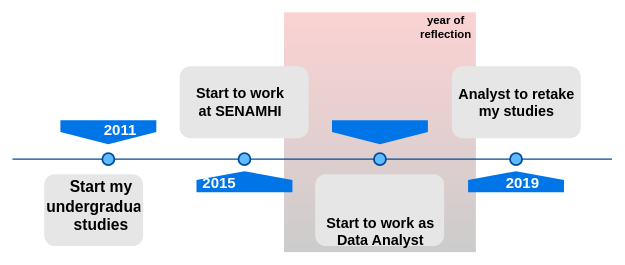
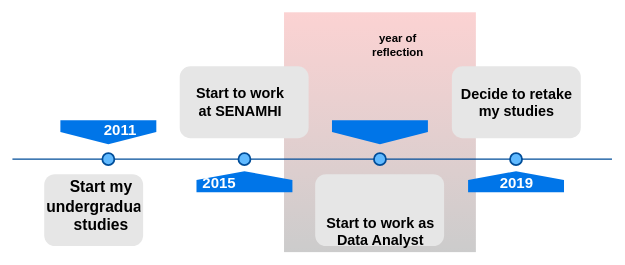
node "year of reflection": moved (446, 27) -> (398, 45)
node "Analyst to retake my studies": label "Analyst to retake my studies" -> "Decide to retake my studies"
node "2019": moved (523, 182) -> (517, 182)
